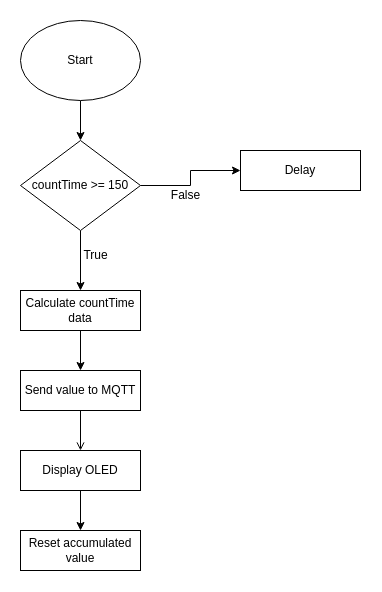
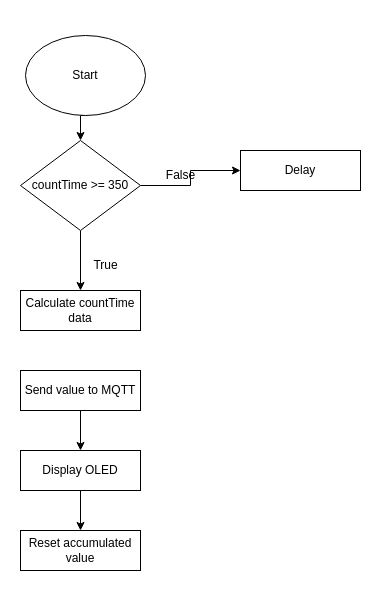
node "Start": moved (81, 61) -> (86, 76)
node "countTime >= 150": label "countTime >= 150" -> "countTime >= 350"
node "False": moved (186, 196) -> (181, 176)
node "True": moved (96, 256) -> (106, 266)
edge "Calculate countTime data" -> "Send value to MQTT": removed
edge "Send value to MQTT" -> "Display OLED": arrowhead open -> classic
